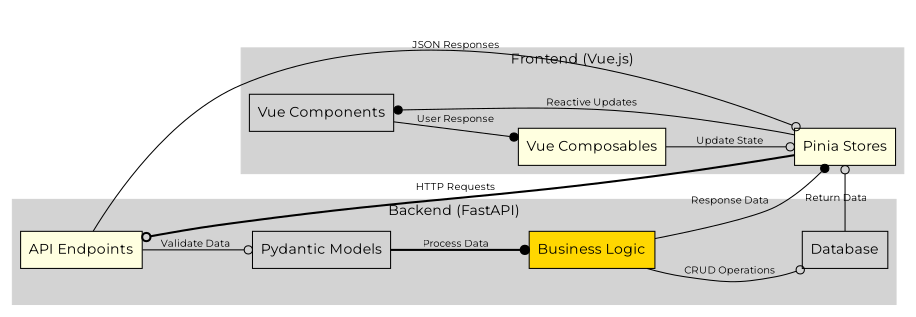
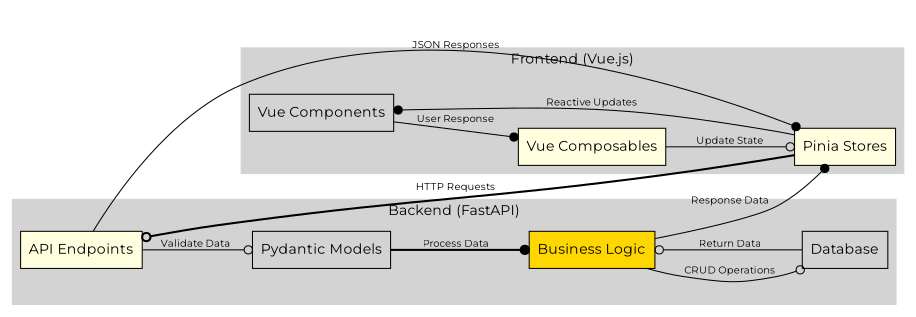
edge "API Endpoints" -> "Pinia Stores": arrowhead odot -> dot
edge "Database" -> "Pinia Stores": now "Database" -> "Business Logic"
